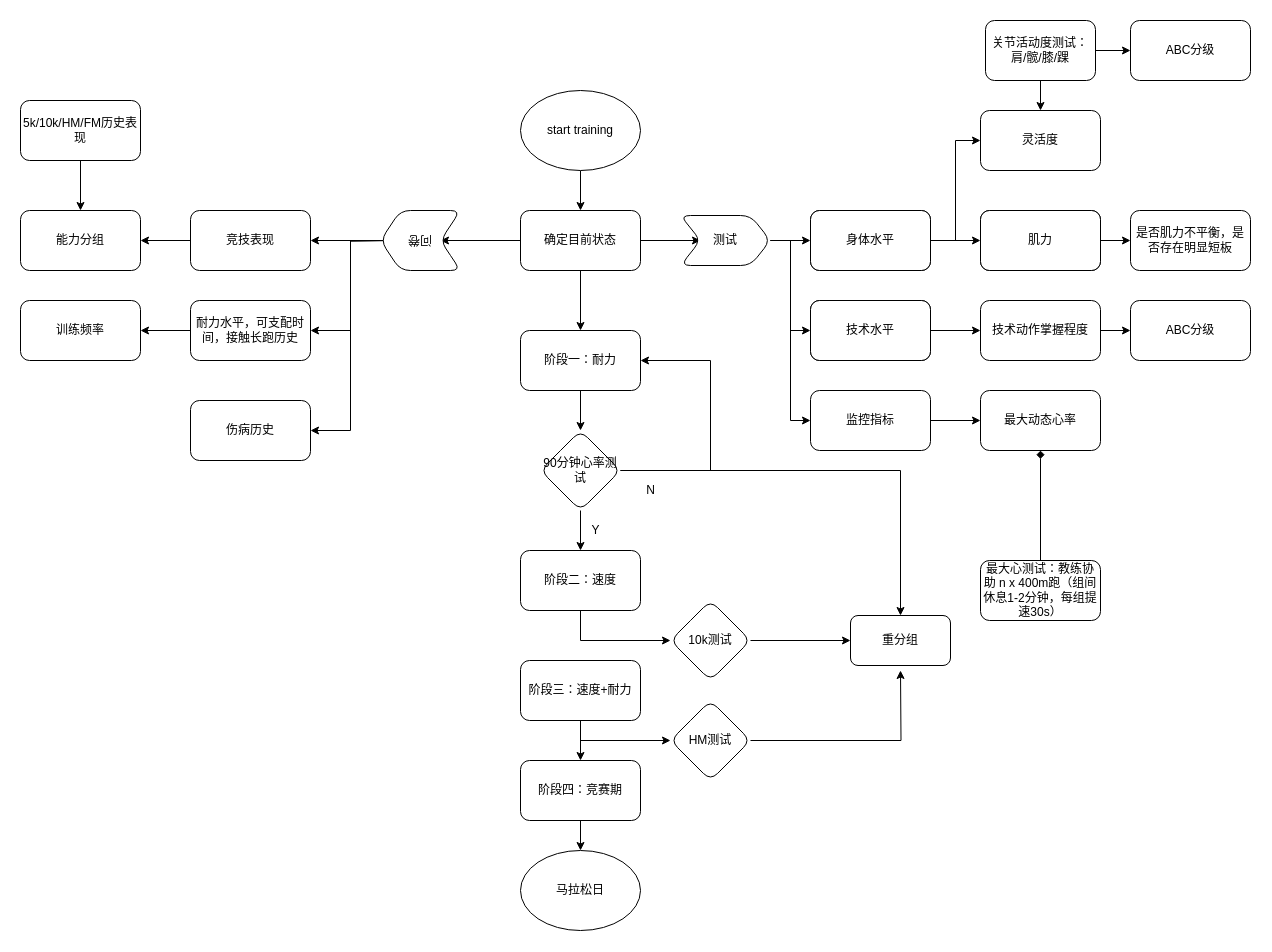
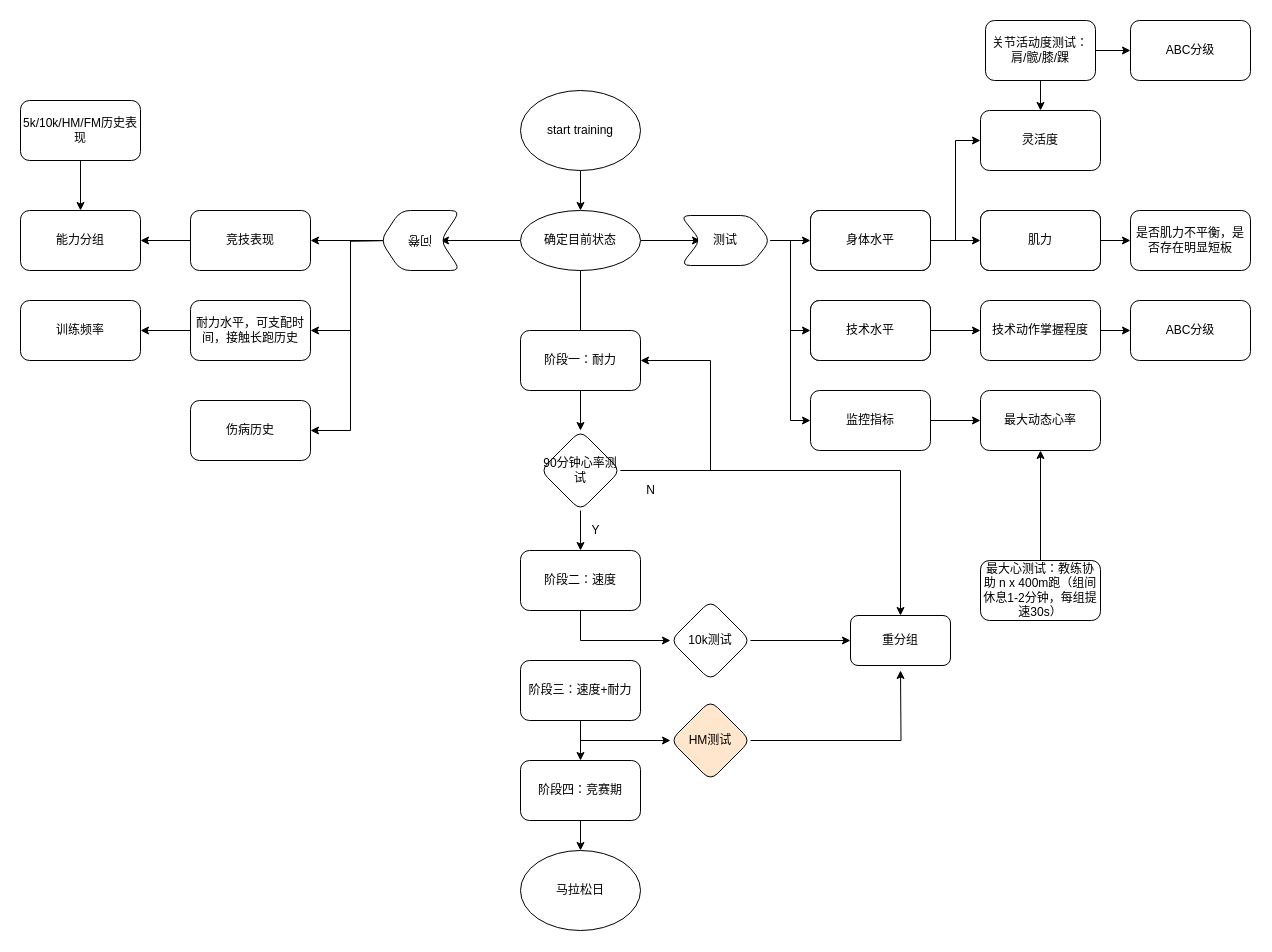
node "确定目前状态": shape rounded rectangle -> ellipse
edge "确定目前状态" -> "阶段一：耐力": arrowhead classic -> none
edge "最大心测试：教练协助 n x 400m跑（组间休息1-2分钟，每组提速30s）" -> "最大动态心率": arrowhead diamond -> classic
node "HM测试": fillcolor #ffffff -> #ffe6cc
